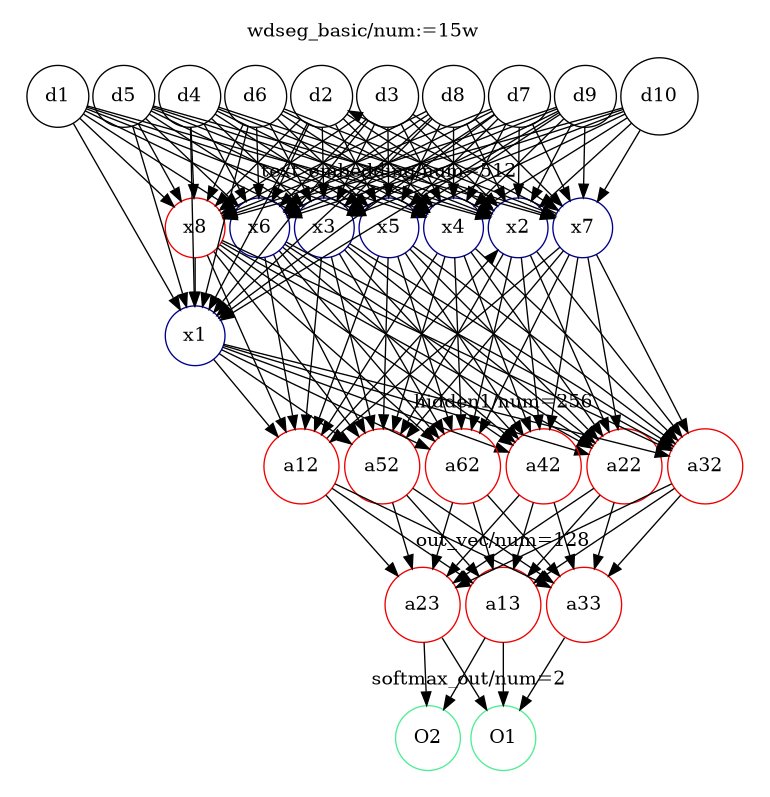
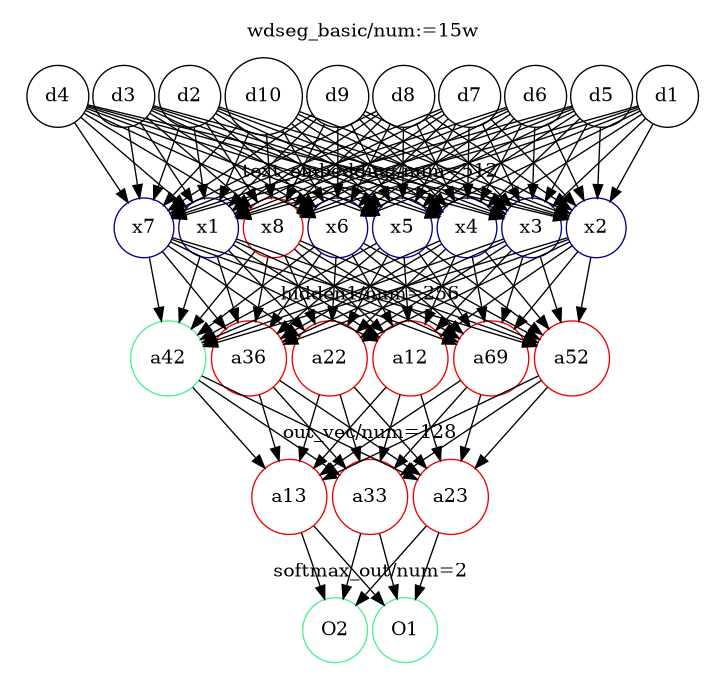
edge "x7" -> "d2": reversed
edge "x8" -> "x1": now "d10" -> "x1"
edge "a12" -> "x2": reversed
node "a62": label "a62" -> "a69"
node "a42": color red2 -> seagreen2
node "a32": label "a32" -> "a36"
edge "a33" -> "O2": added
